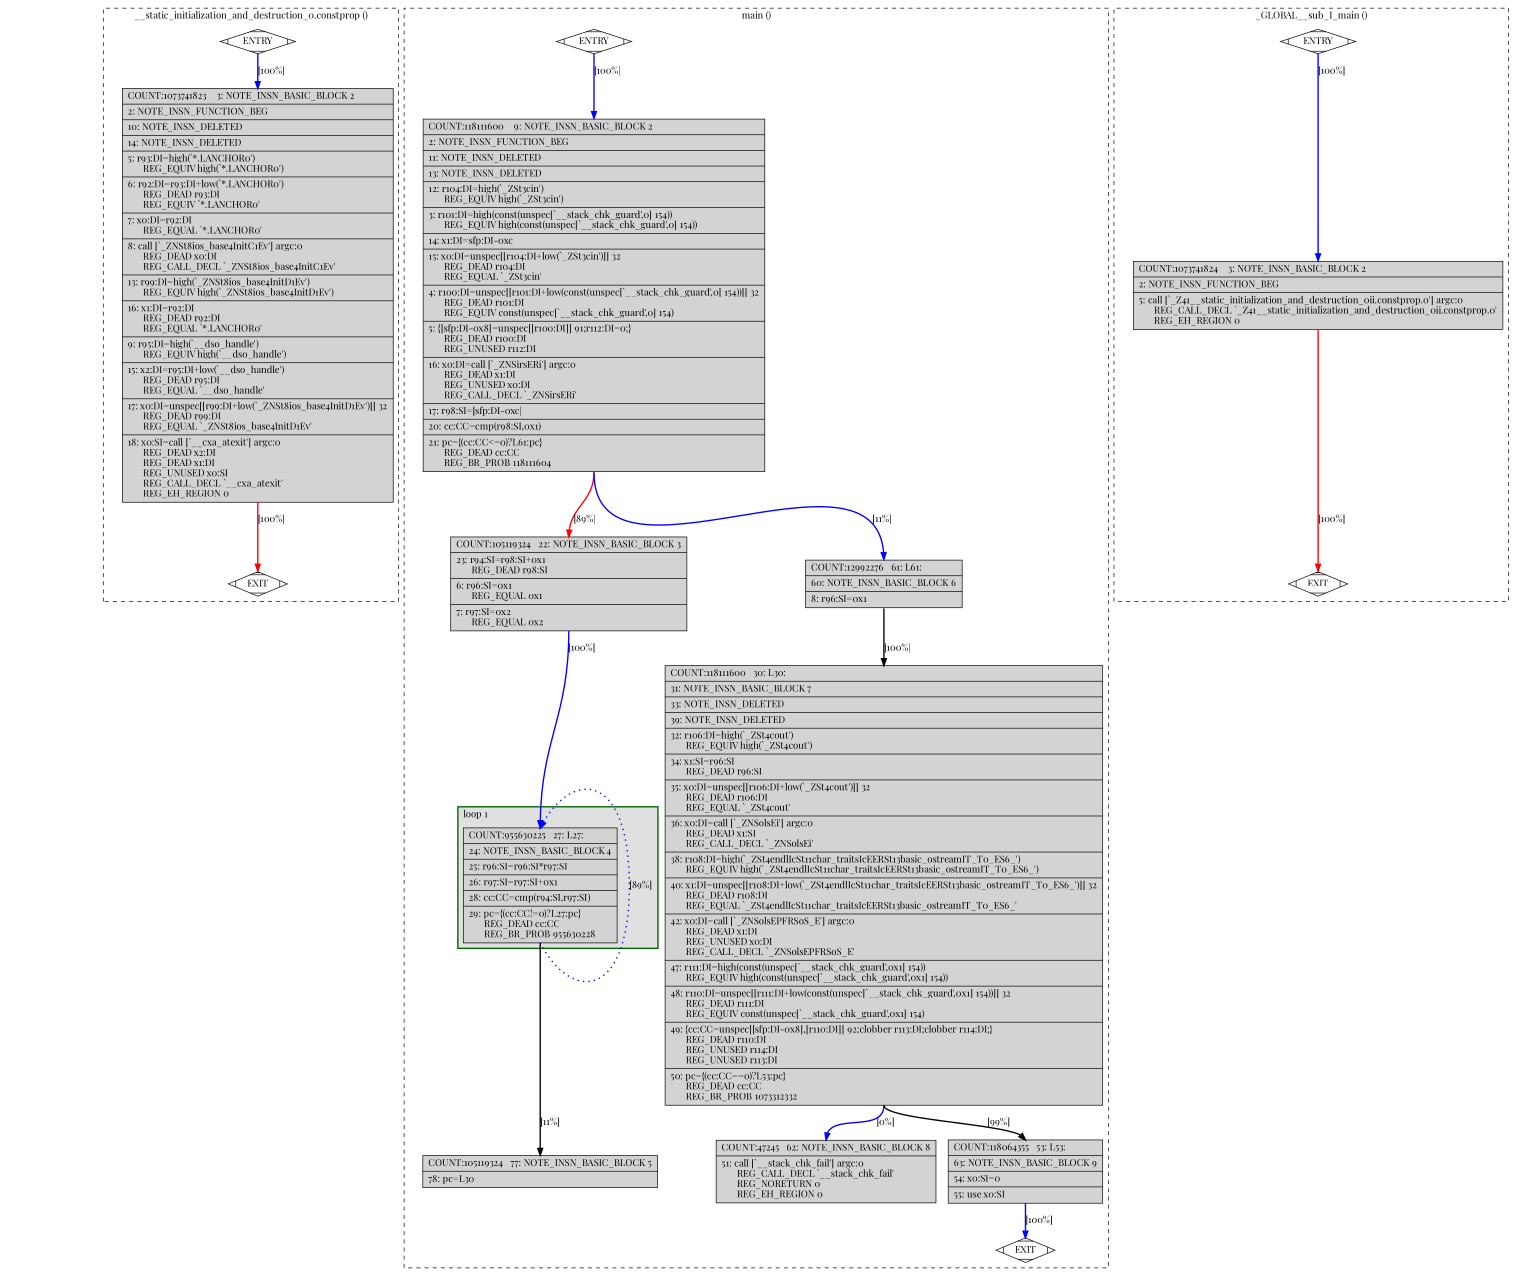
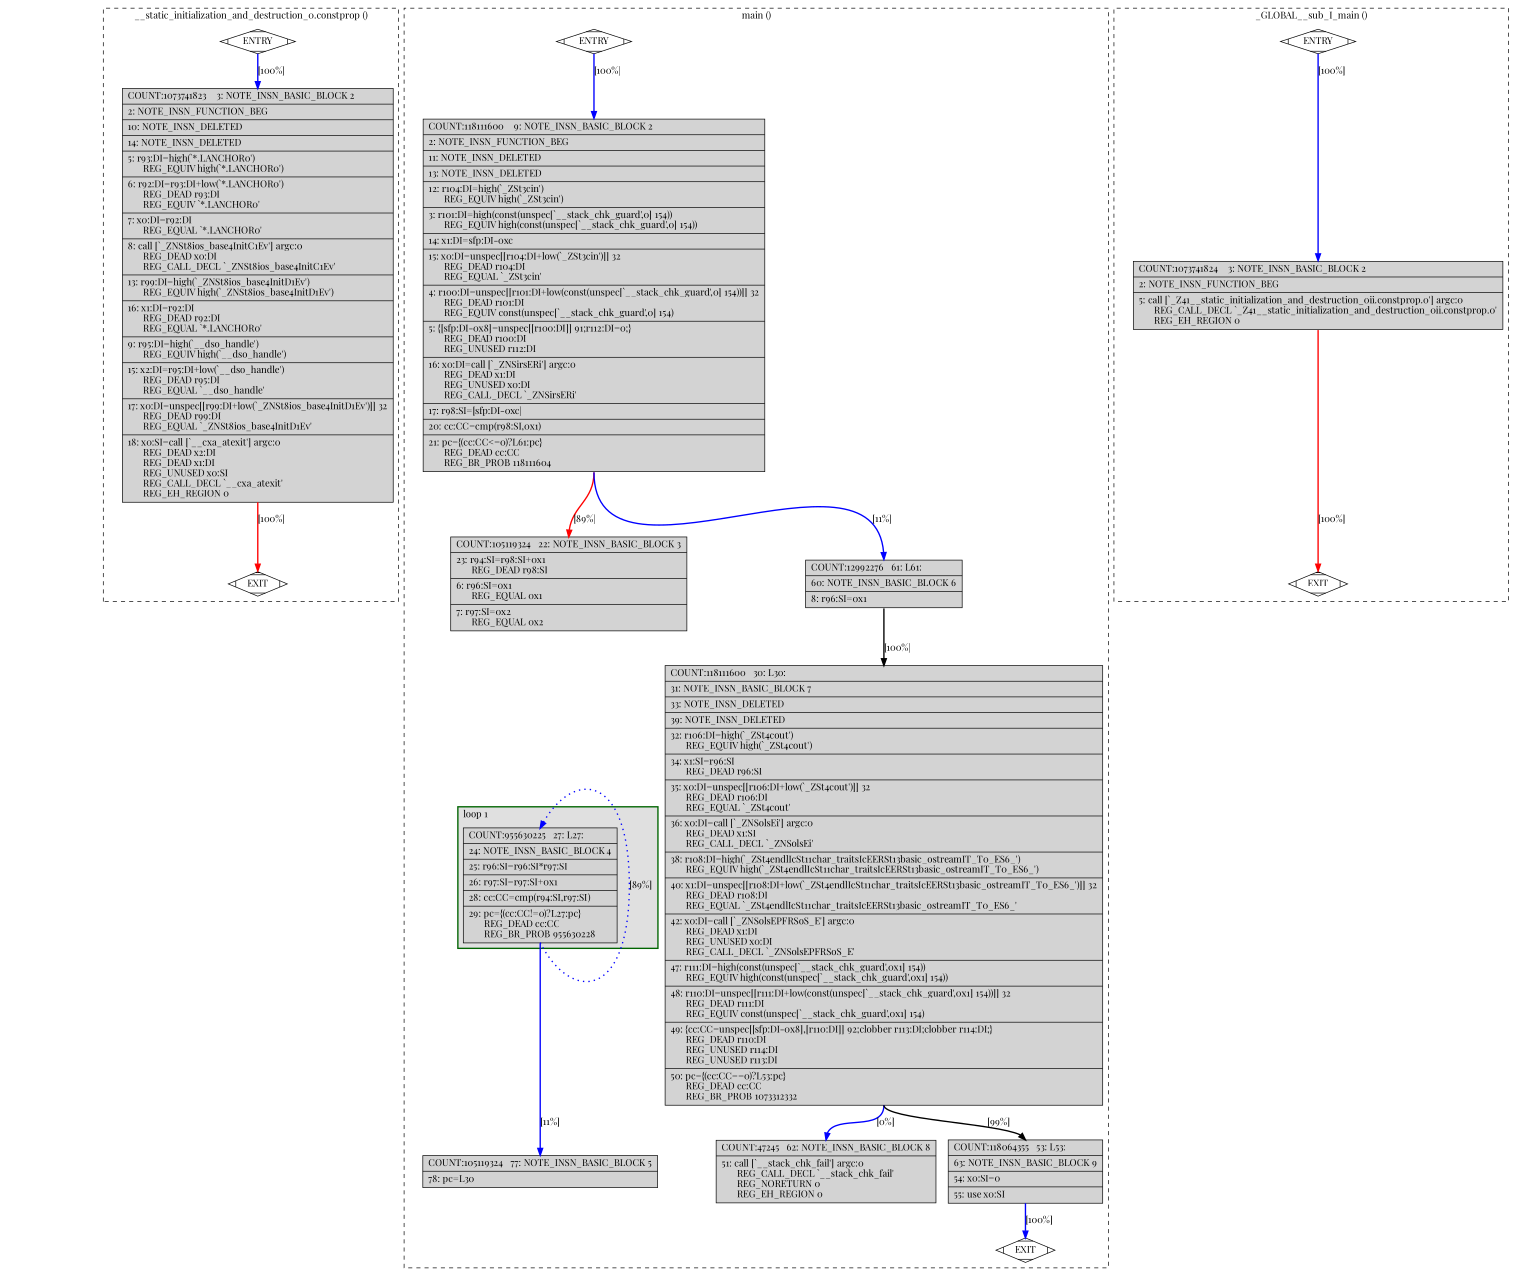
edge "COUNT:105119324   22: NOTE_INSN_BASIC_BLOCK 3" -> "COUNT:955630225   27: L27:": removed, label "[100%]"
edge "COUNT:955630225   27: L27:" -> "COUNT:105119324   77: NOTE_INSN_BASIC_BLOCK 5": color black -> blue
